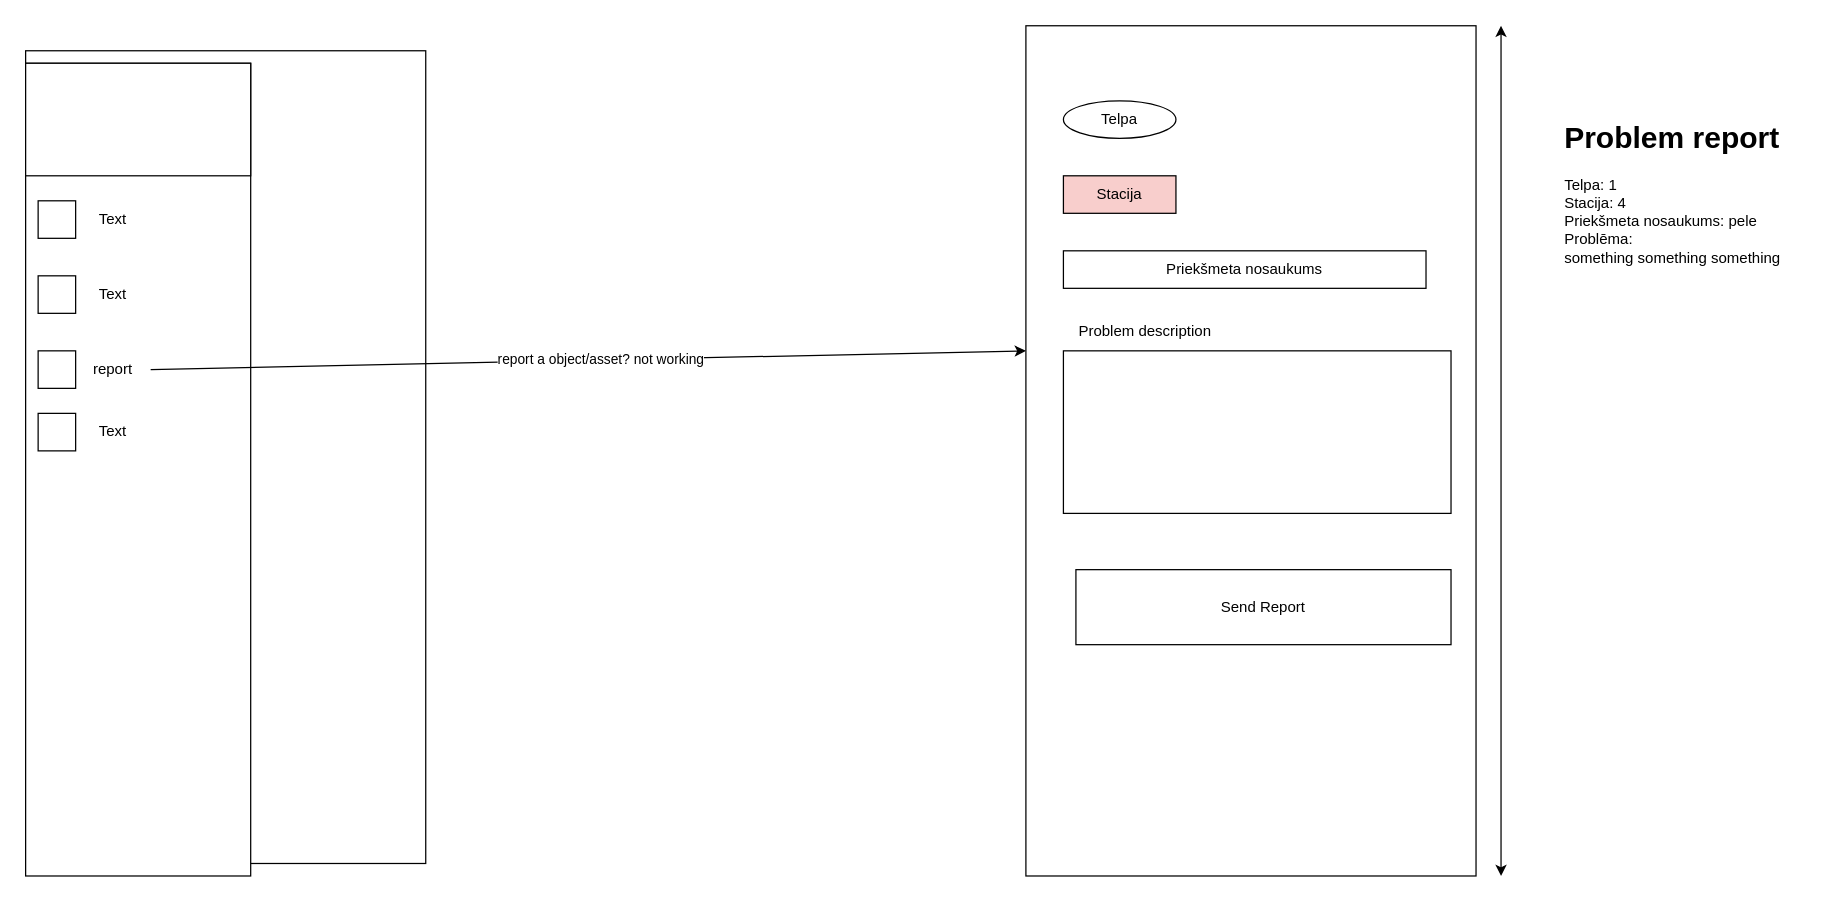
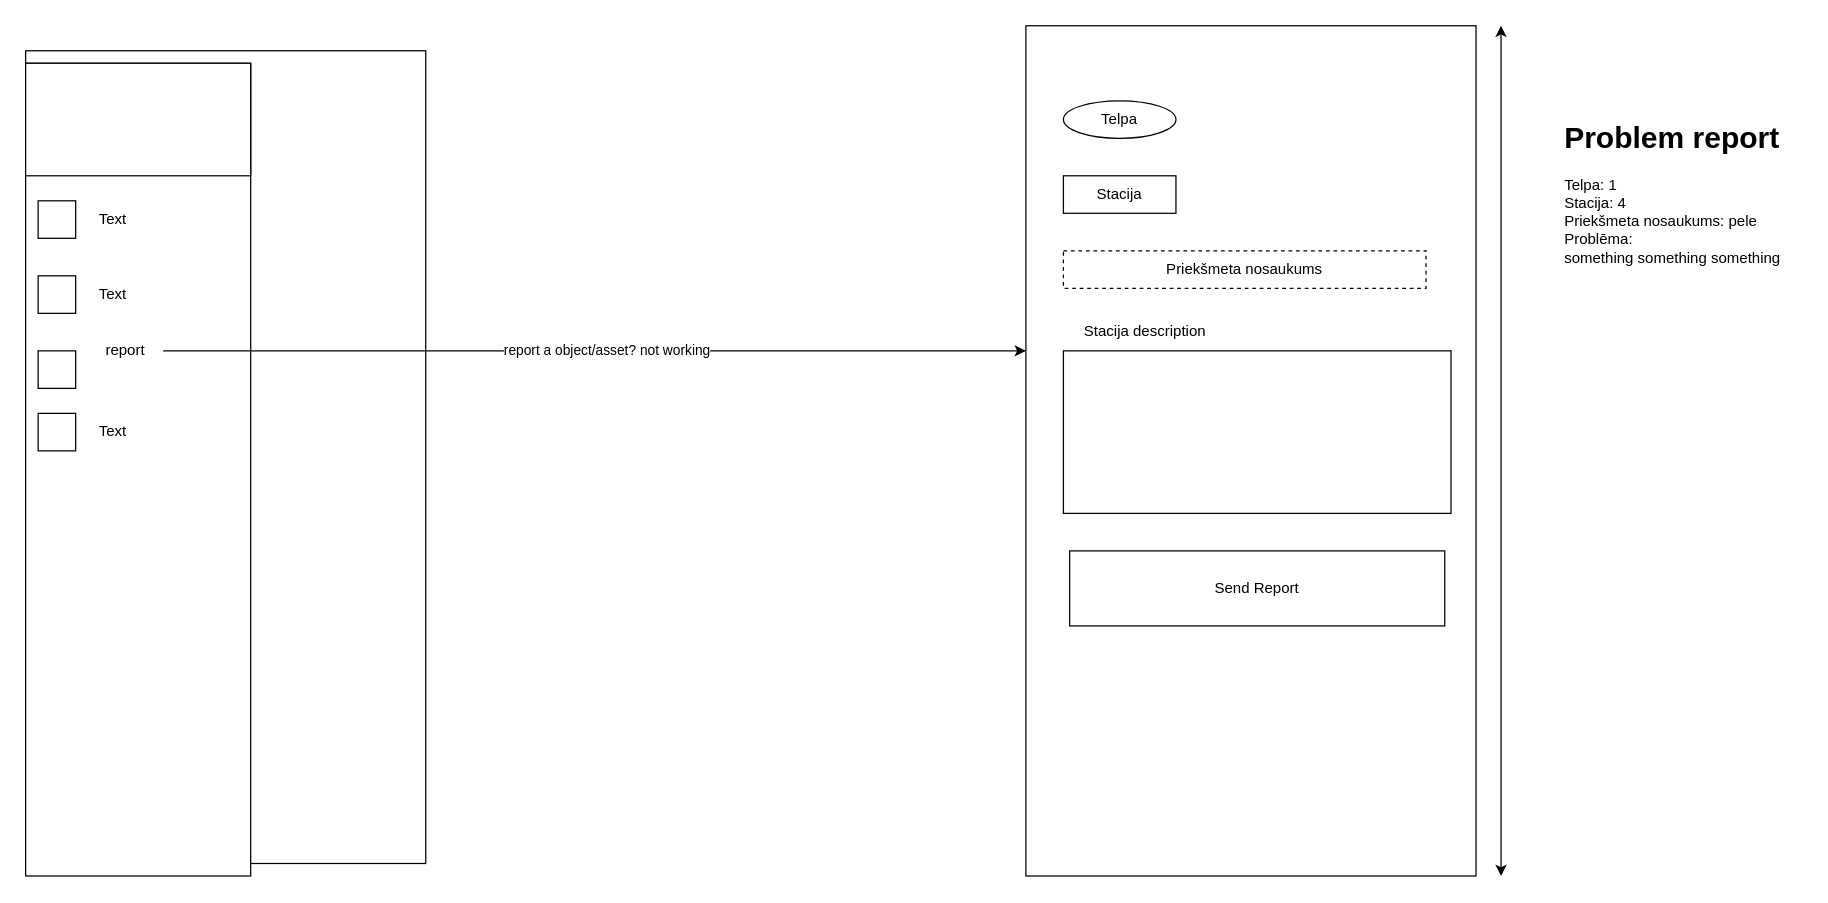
node "Stacija": fillcolor #f8cecc -> #ffffff
node "Priekšmeta nosaukums": style solid -> dashed
node "Problem description": label "Problem description" -> "Stacija description"
node "report": moved (113, 369) -> (126, 351)
node "Send Report": moved (1263, 607) -> (1257, 588)
